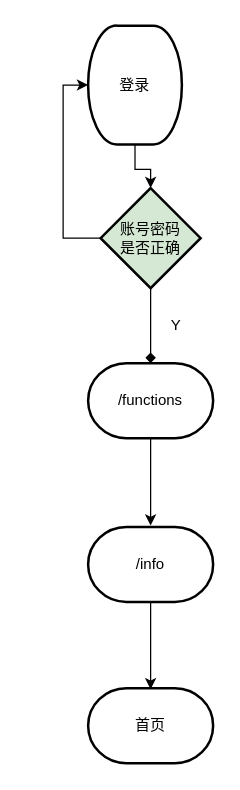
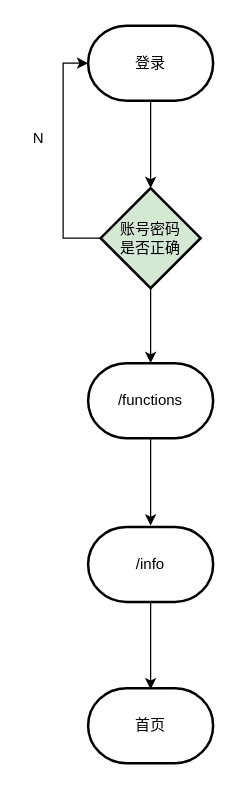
node "登录": size 94x119 -> 125x75
node "N": added
node "Y": removed
edge "账号密码 是否正确" -> "/functions": arrowhead diamond -> classic
